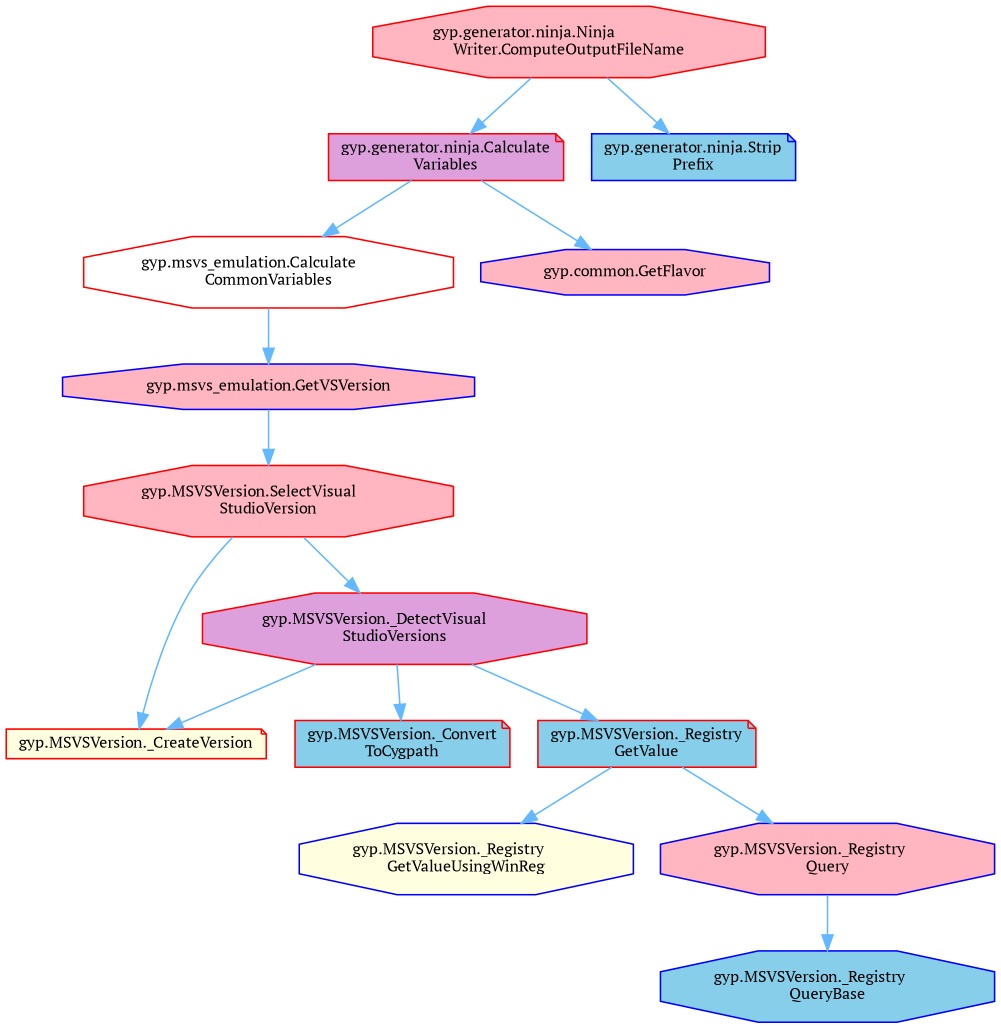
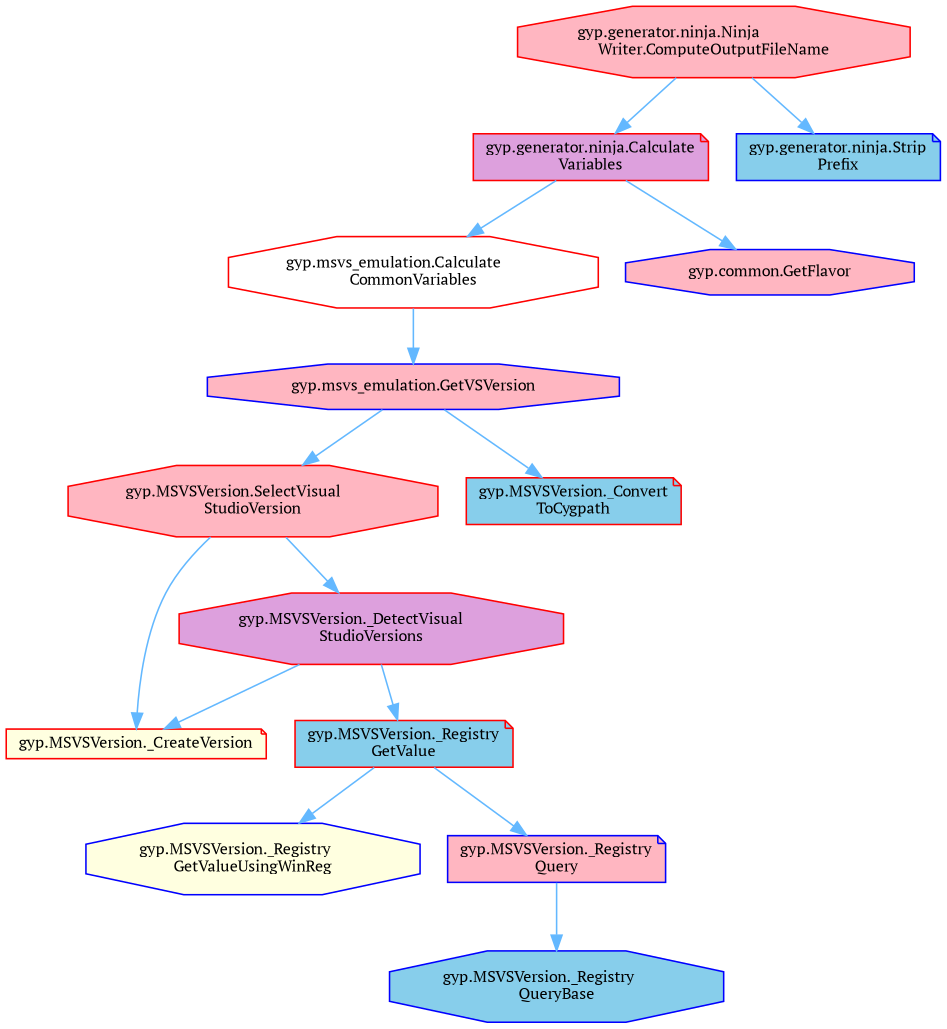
edge "gyp.MSVSVersion._DetectVisual StudioVersions" -> "gyp.MSVSVersion._Convert ToCygpath": now "gyp.msvs_emulation.GetVSVersion" -> "gyp.MSVSVersion._Convert ToCygpath"
node "gyp.MSVSVersion._Registry Query": shape octagon -> note
